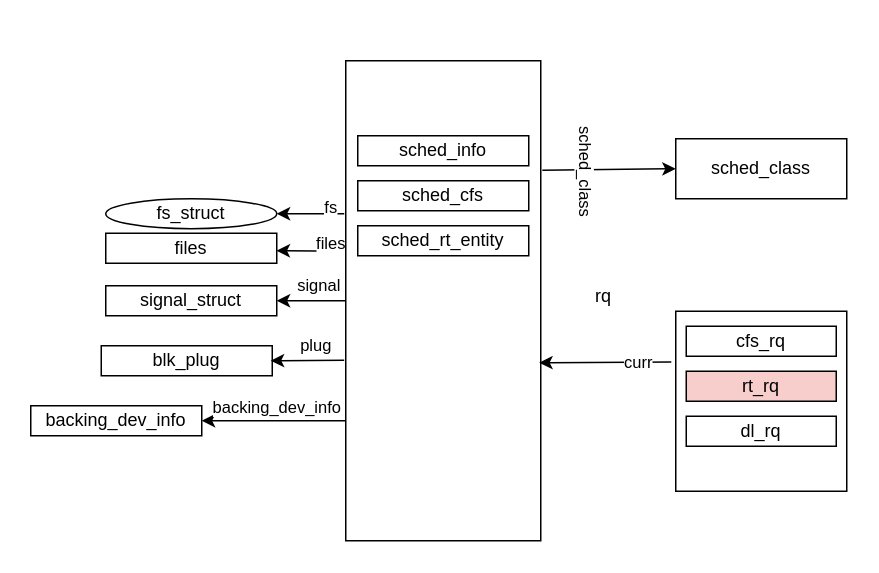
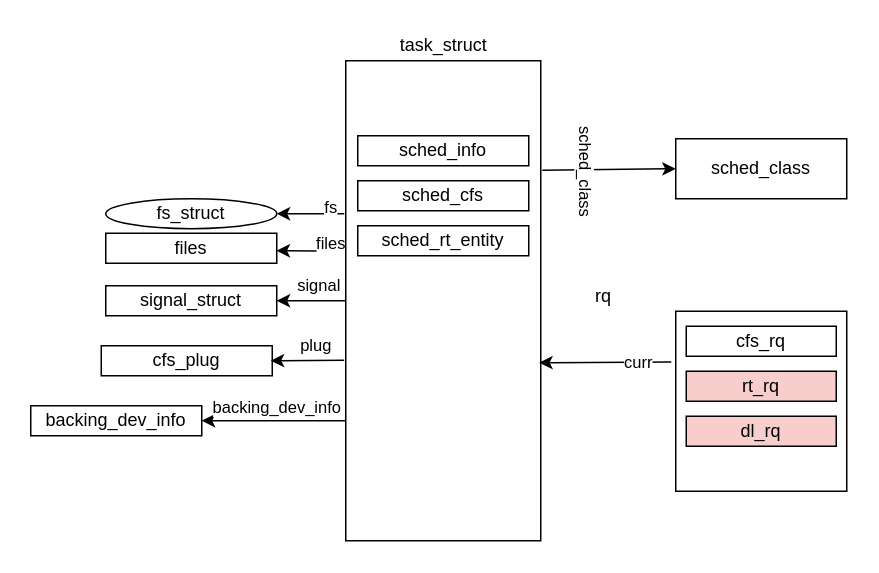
node "task_struct": added
node "blk_plug": label "blk_plug" -> "cfs_plug"
node "dl_rq": fillcolor #ffffff -> #f8cecc
